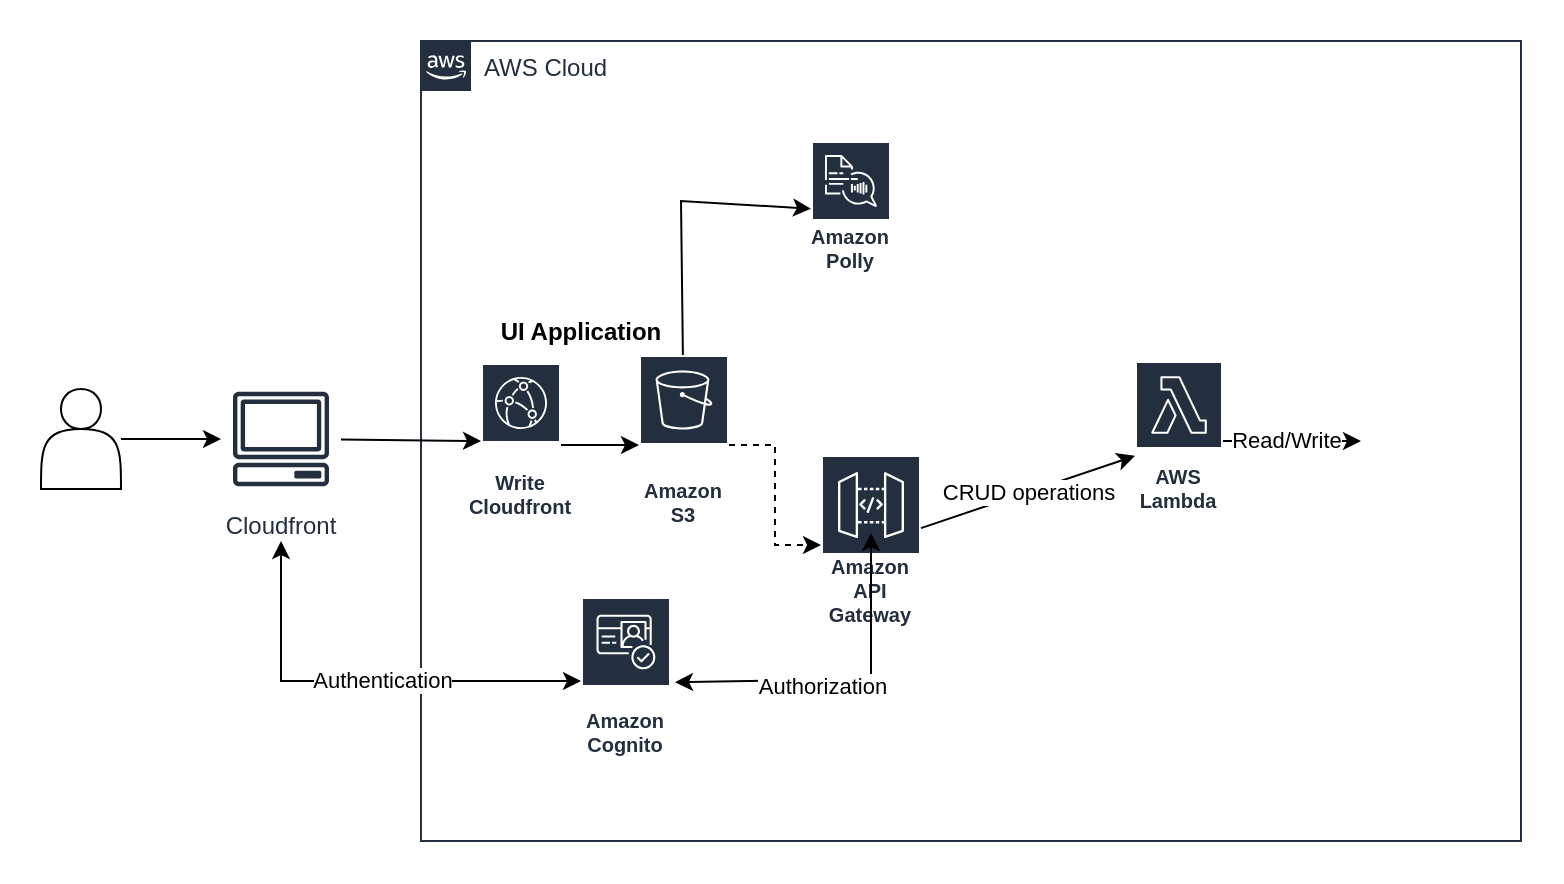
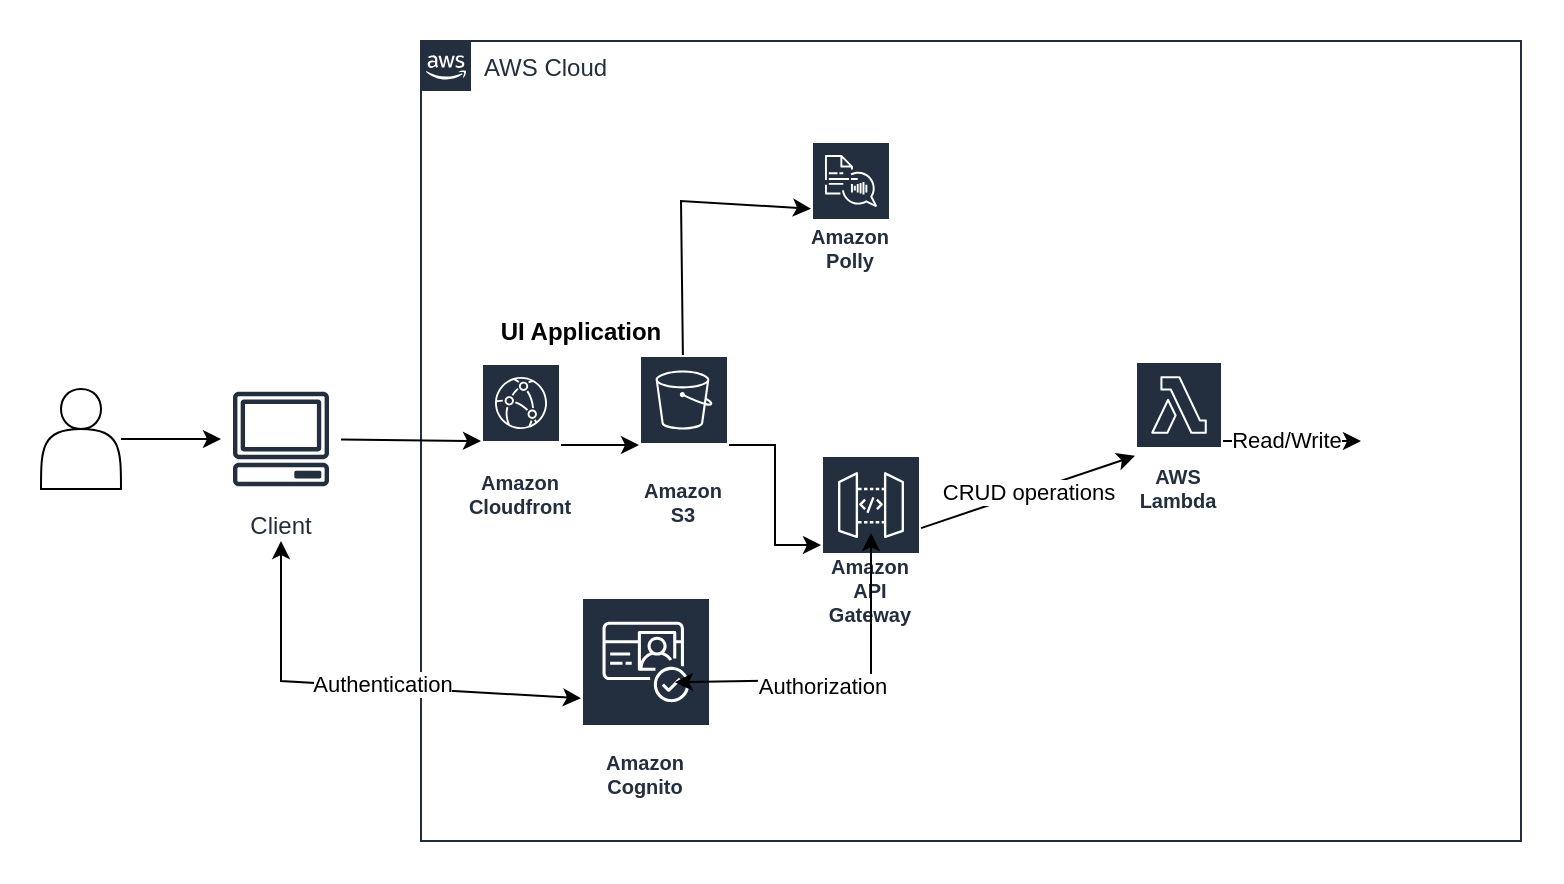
node "Write Cloudfront": label "Write Cloudfront" -> "Amazon Cloudfront"
edge "Amazon S3" -> "Amazon API Gateway": style dashed -> solid
node "Cloudfront": label "Cloudfront" -> "Client"
node "Amazon Cognito": size 90x168 -> 130x210
